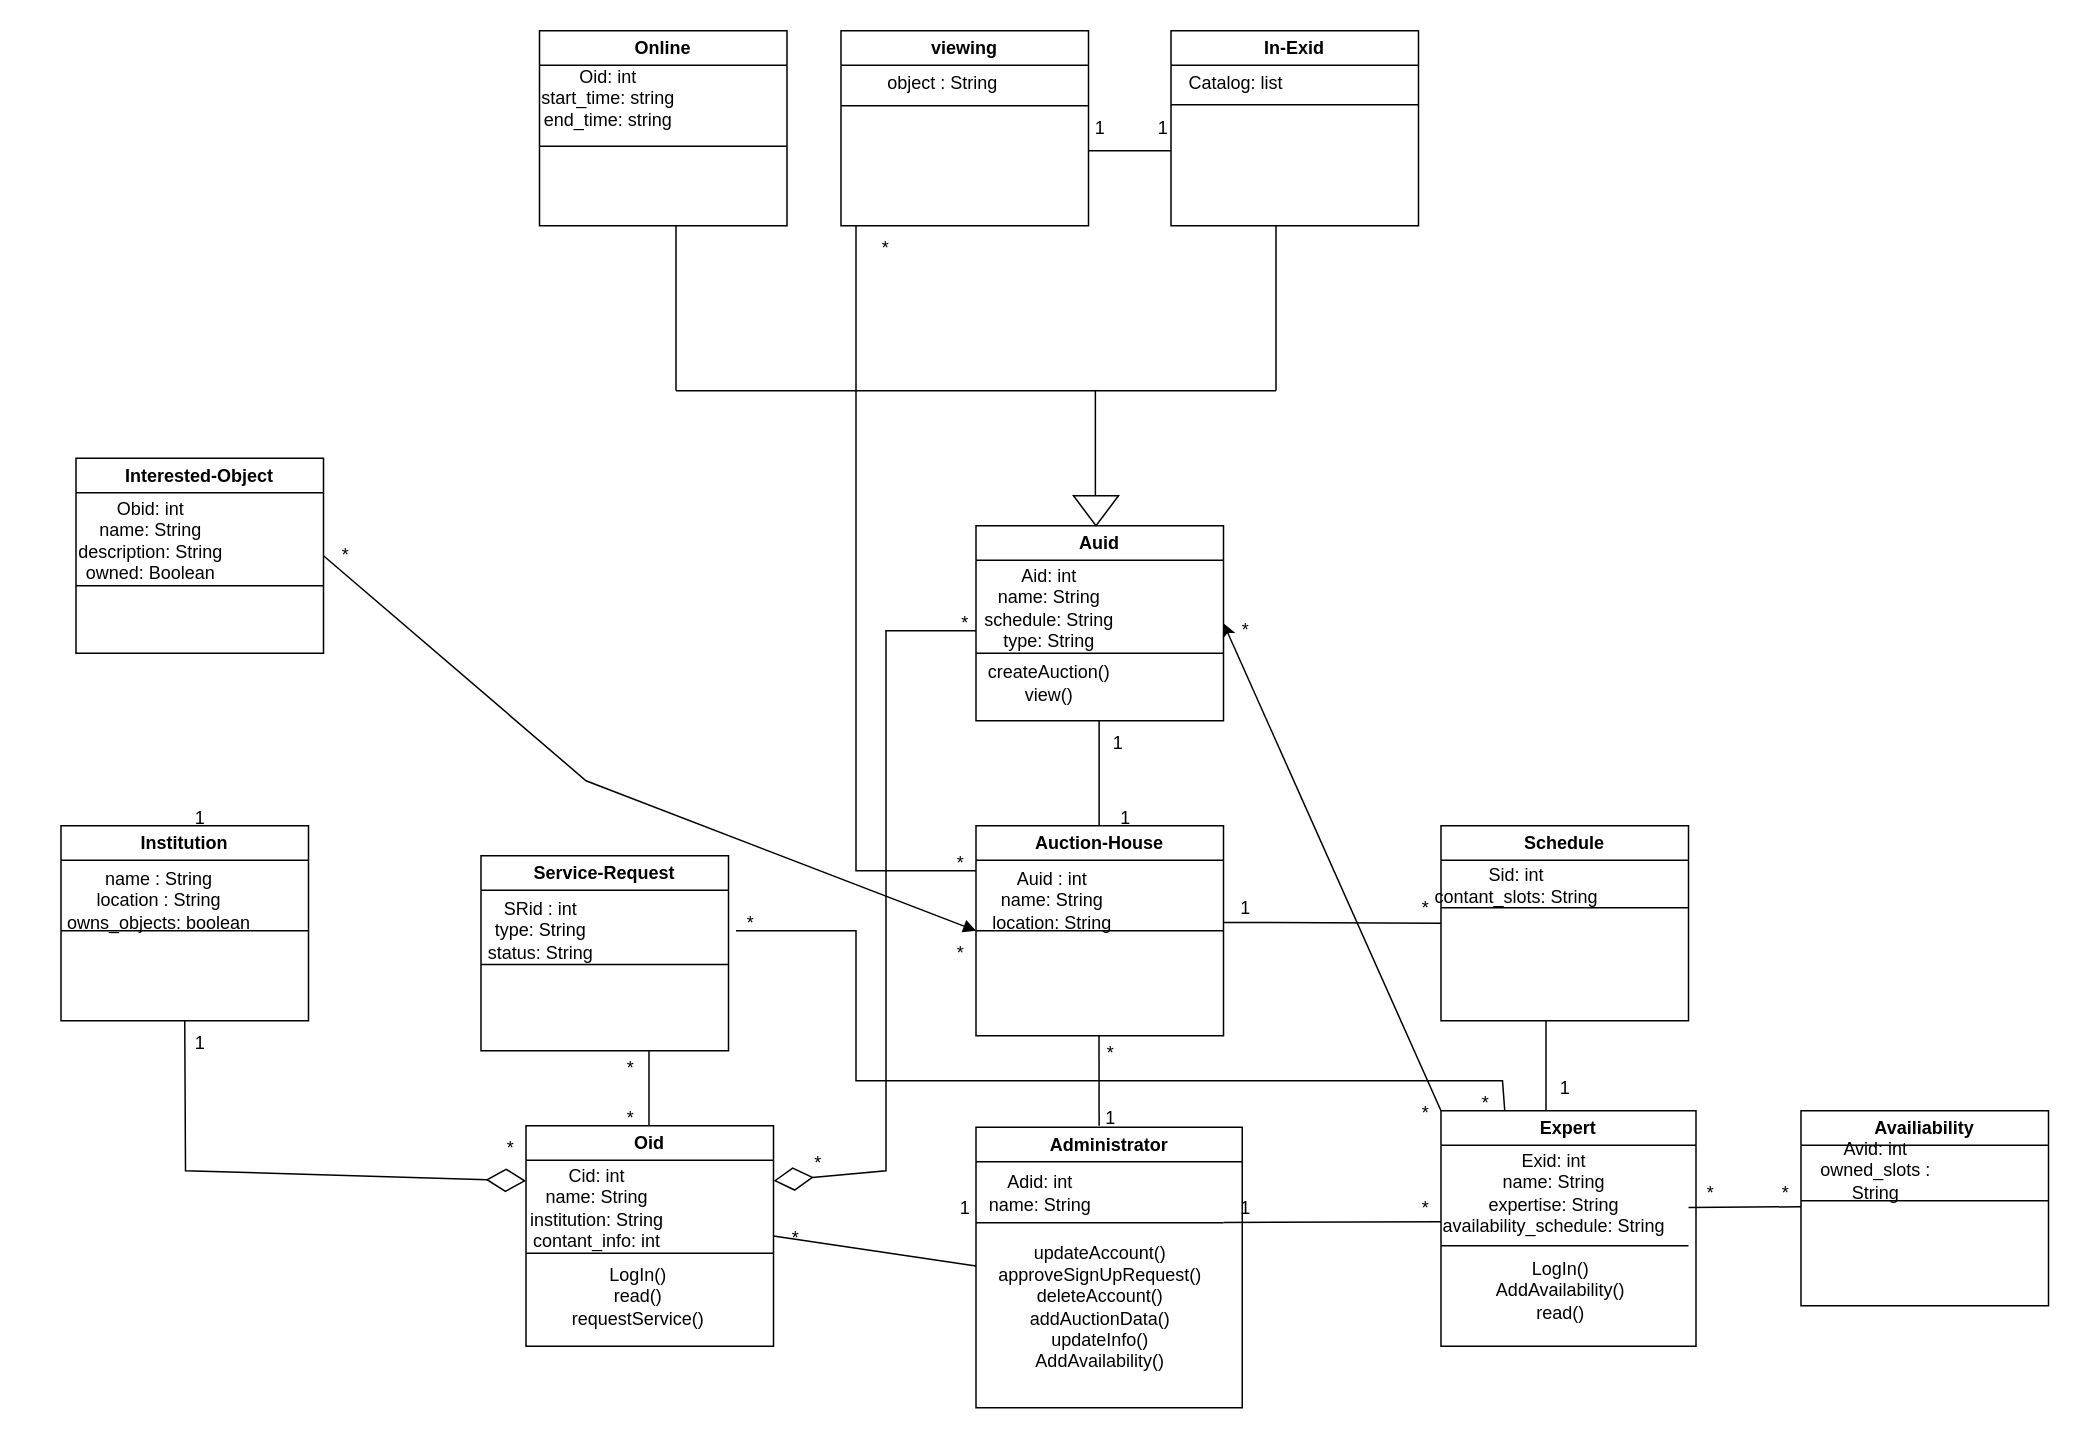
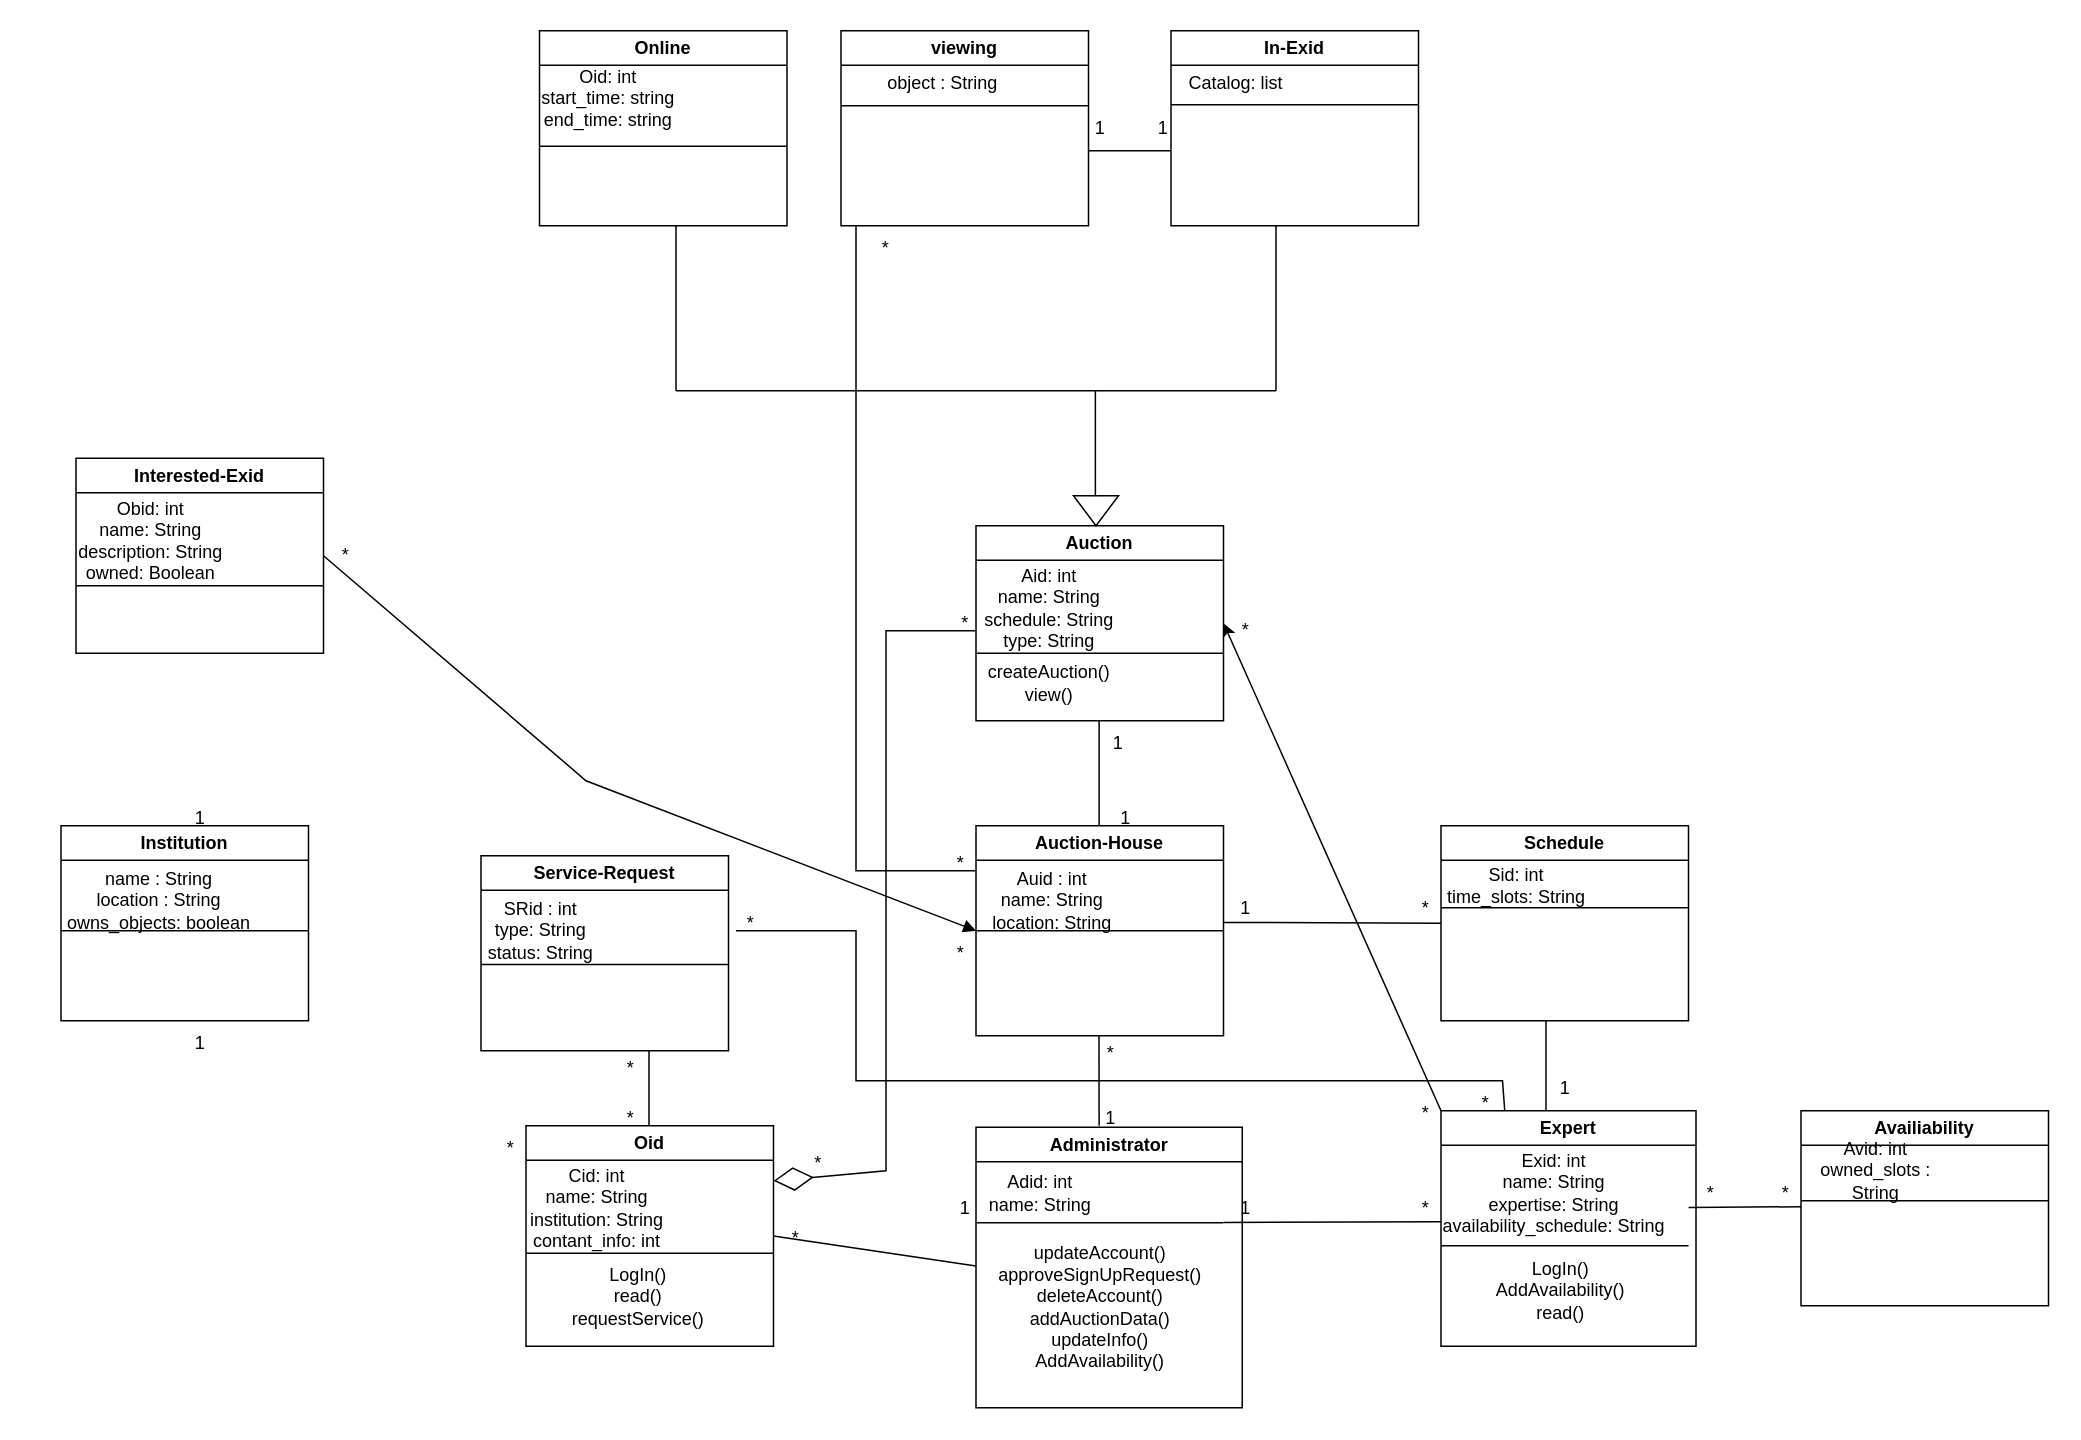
node "Interested-Object": label "Interested-Object" -> "Interested-Exid"
node "Auid": label "Auid" -> "Auction"
node "Sid: int contant_slots: String": label "Sid: int contant_slots: String" -> "Sid: int time_slots: String"
edge "Institution" -> "Oid": removed
